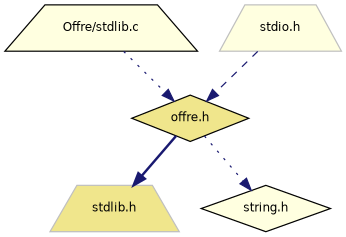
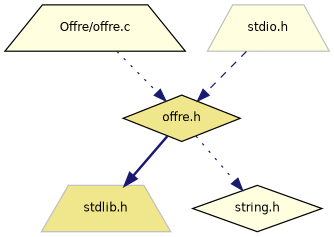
node "Offre/stdlib.c": label "Offre/stdlib.c" -> "Offre/offre.c"
